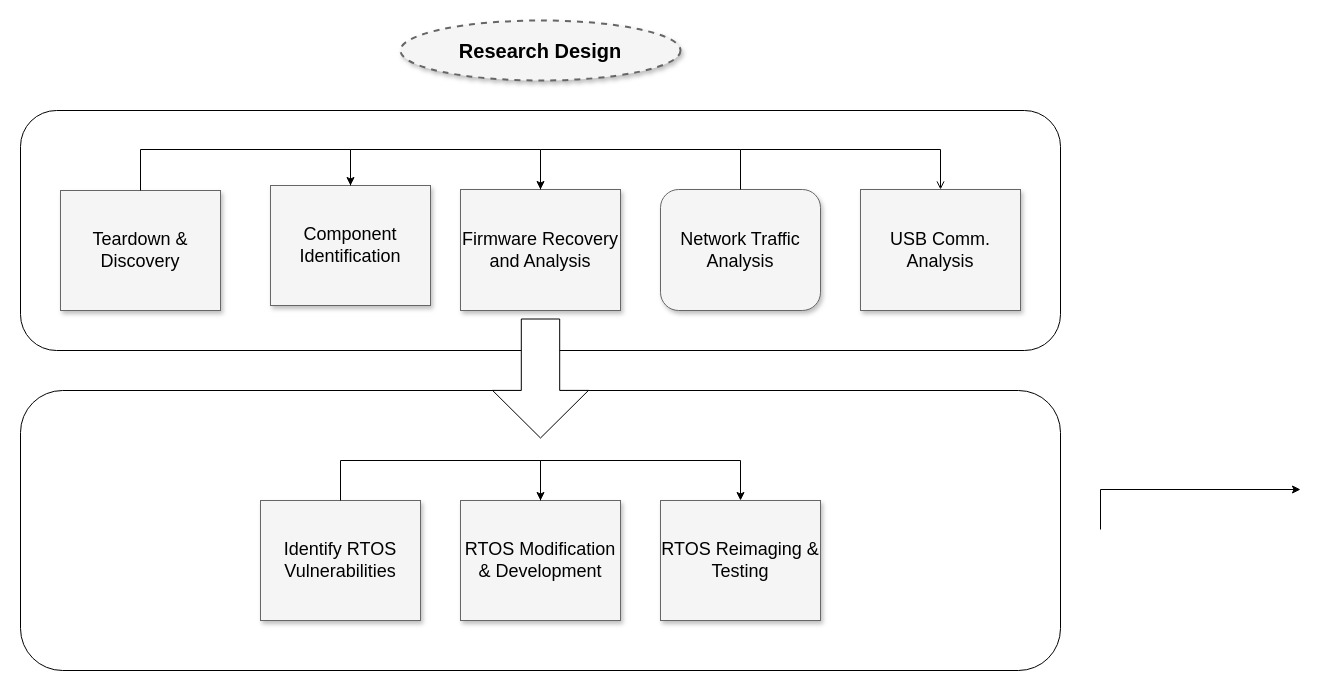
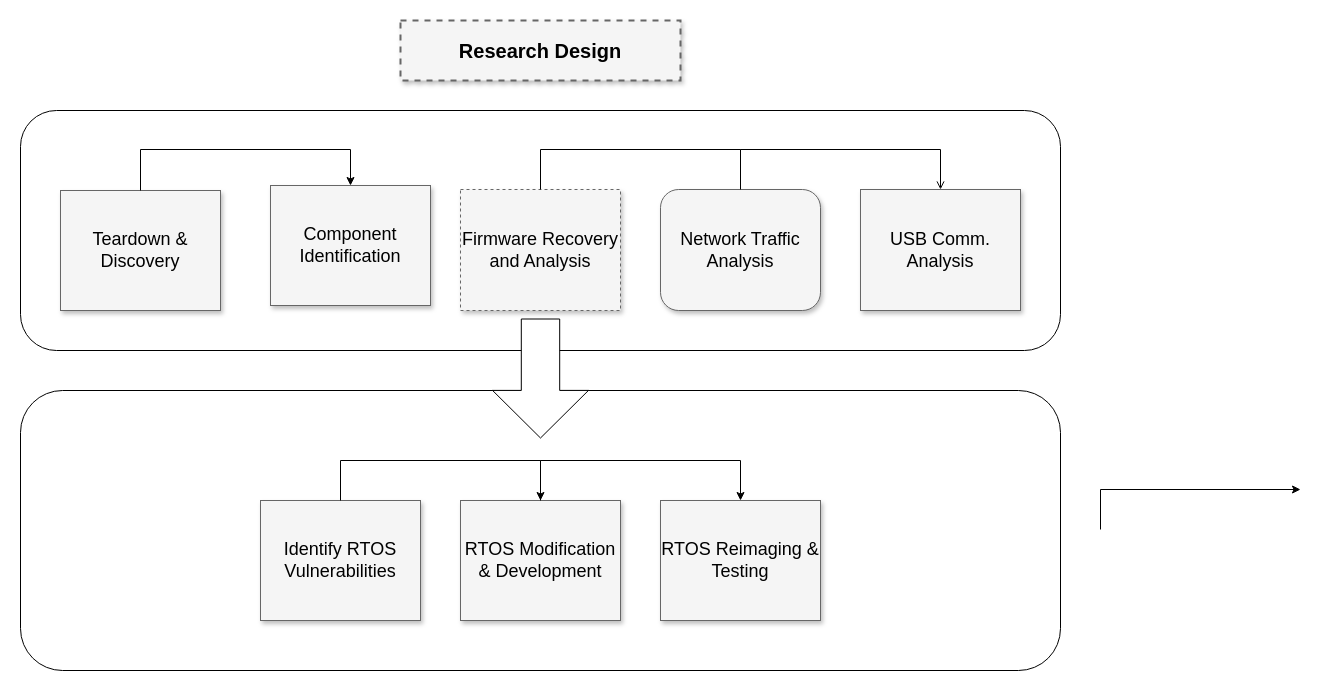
node "Research Design": shape ellipse -> rectangle
edge "Component Identification" -> "Firmware Recovery and Analysis": removed
node "Firmware Recovery and Analysis": style solid -> dashed
